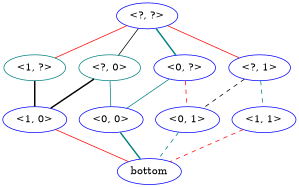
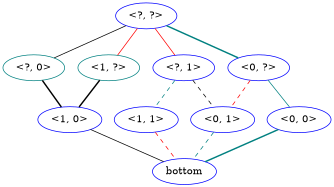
edge "<?, 0>" -- "<0, 0>": removed
edge "<1, 0>" -- "bottom": color red -> black
